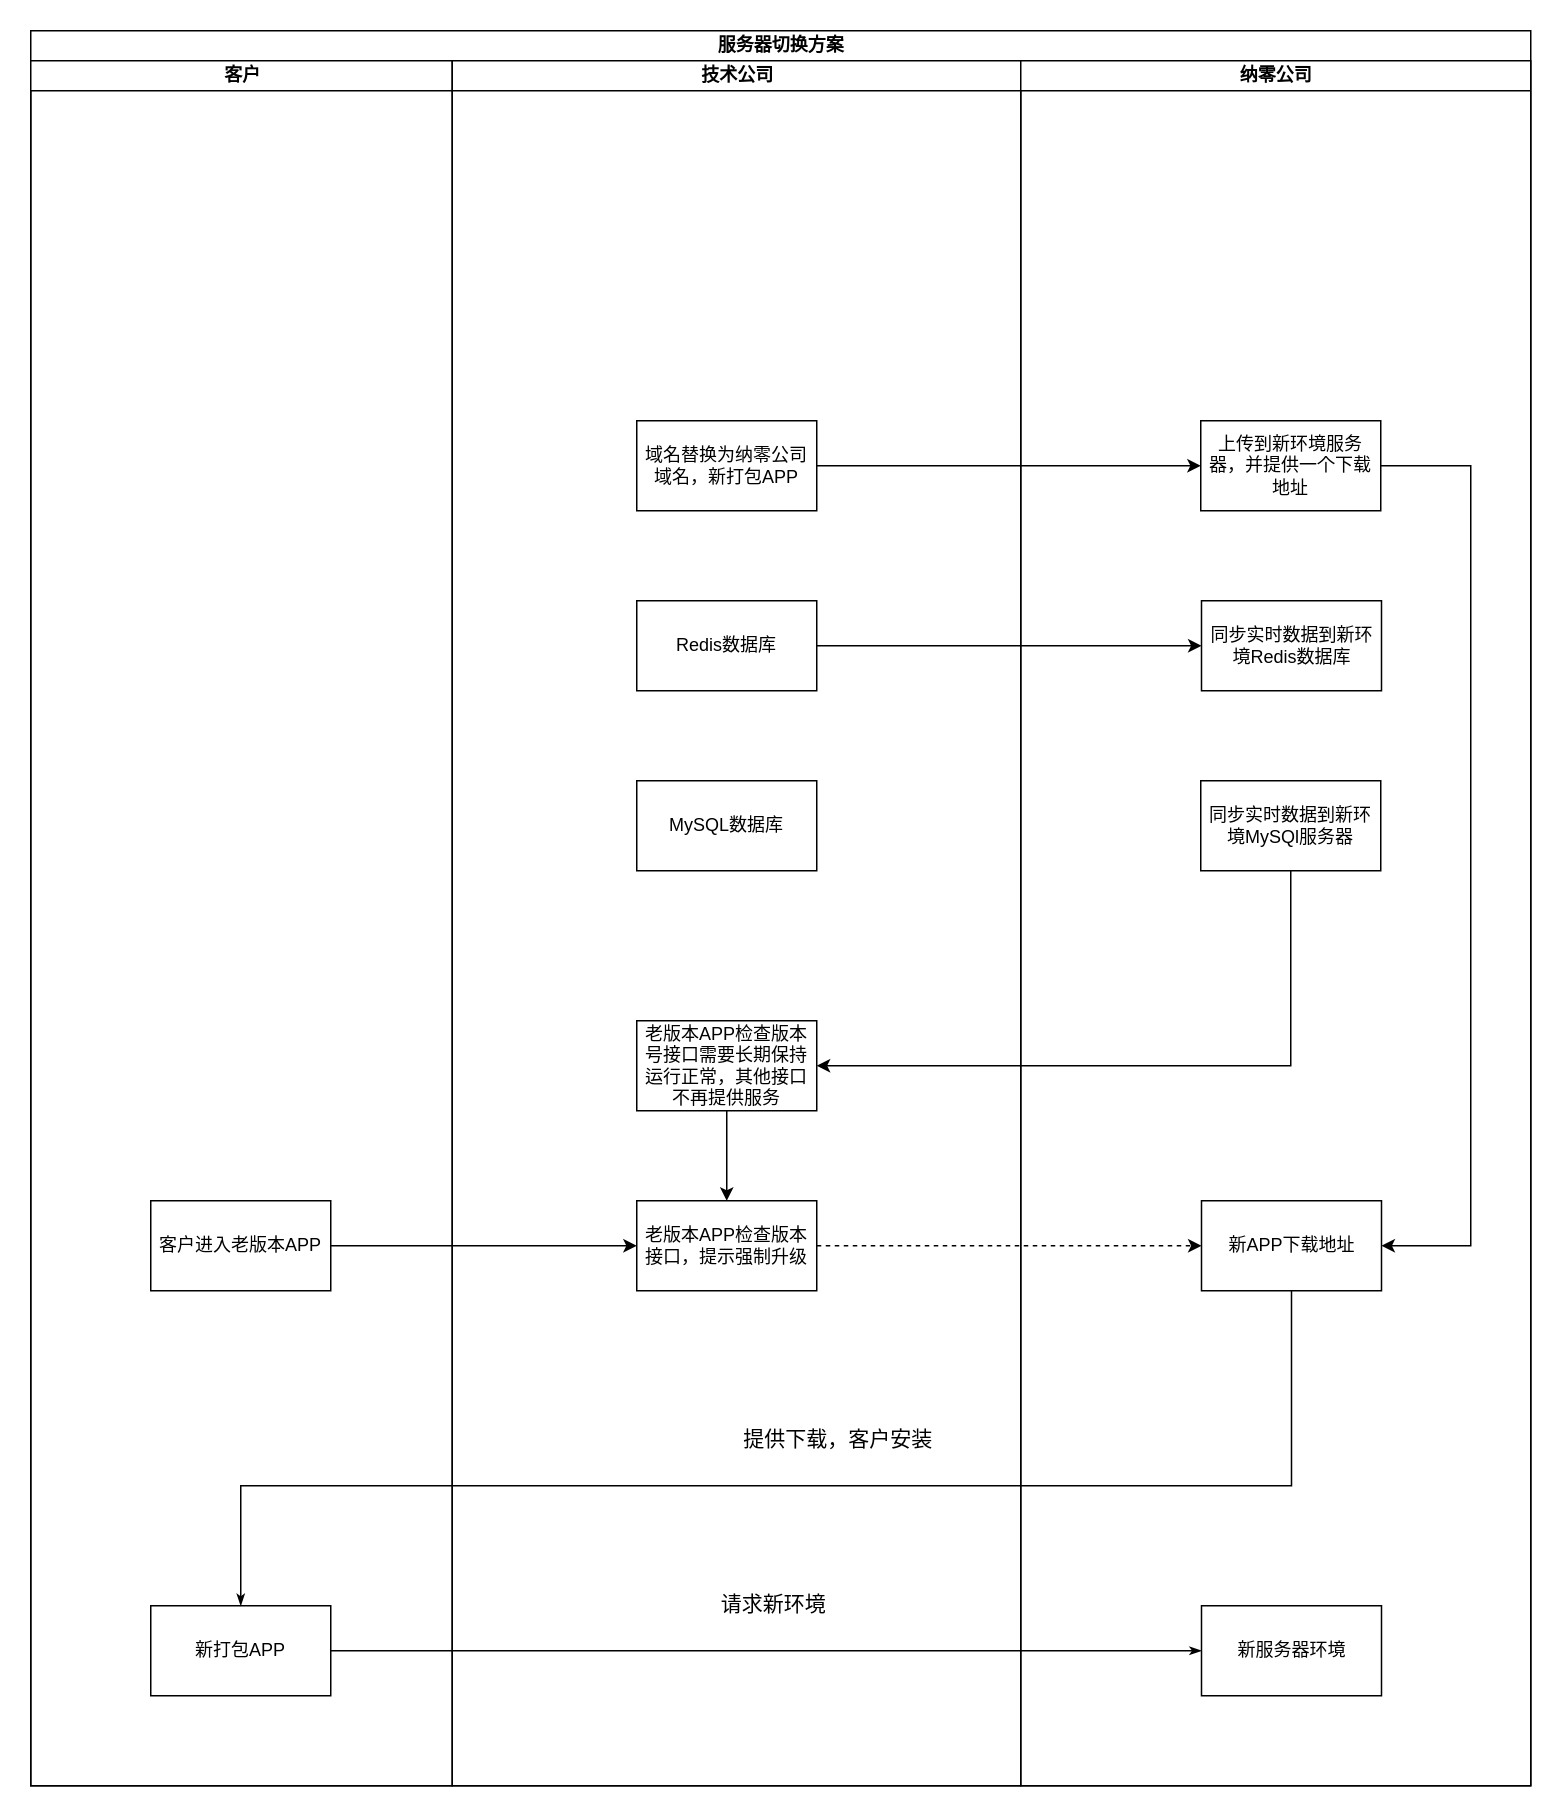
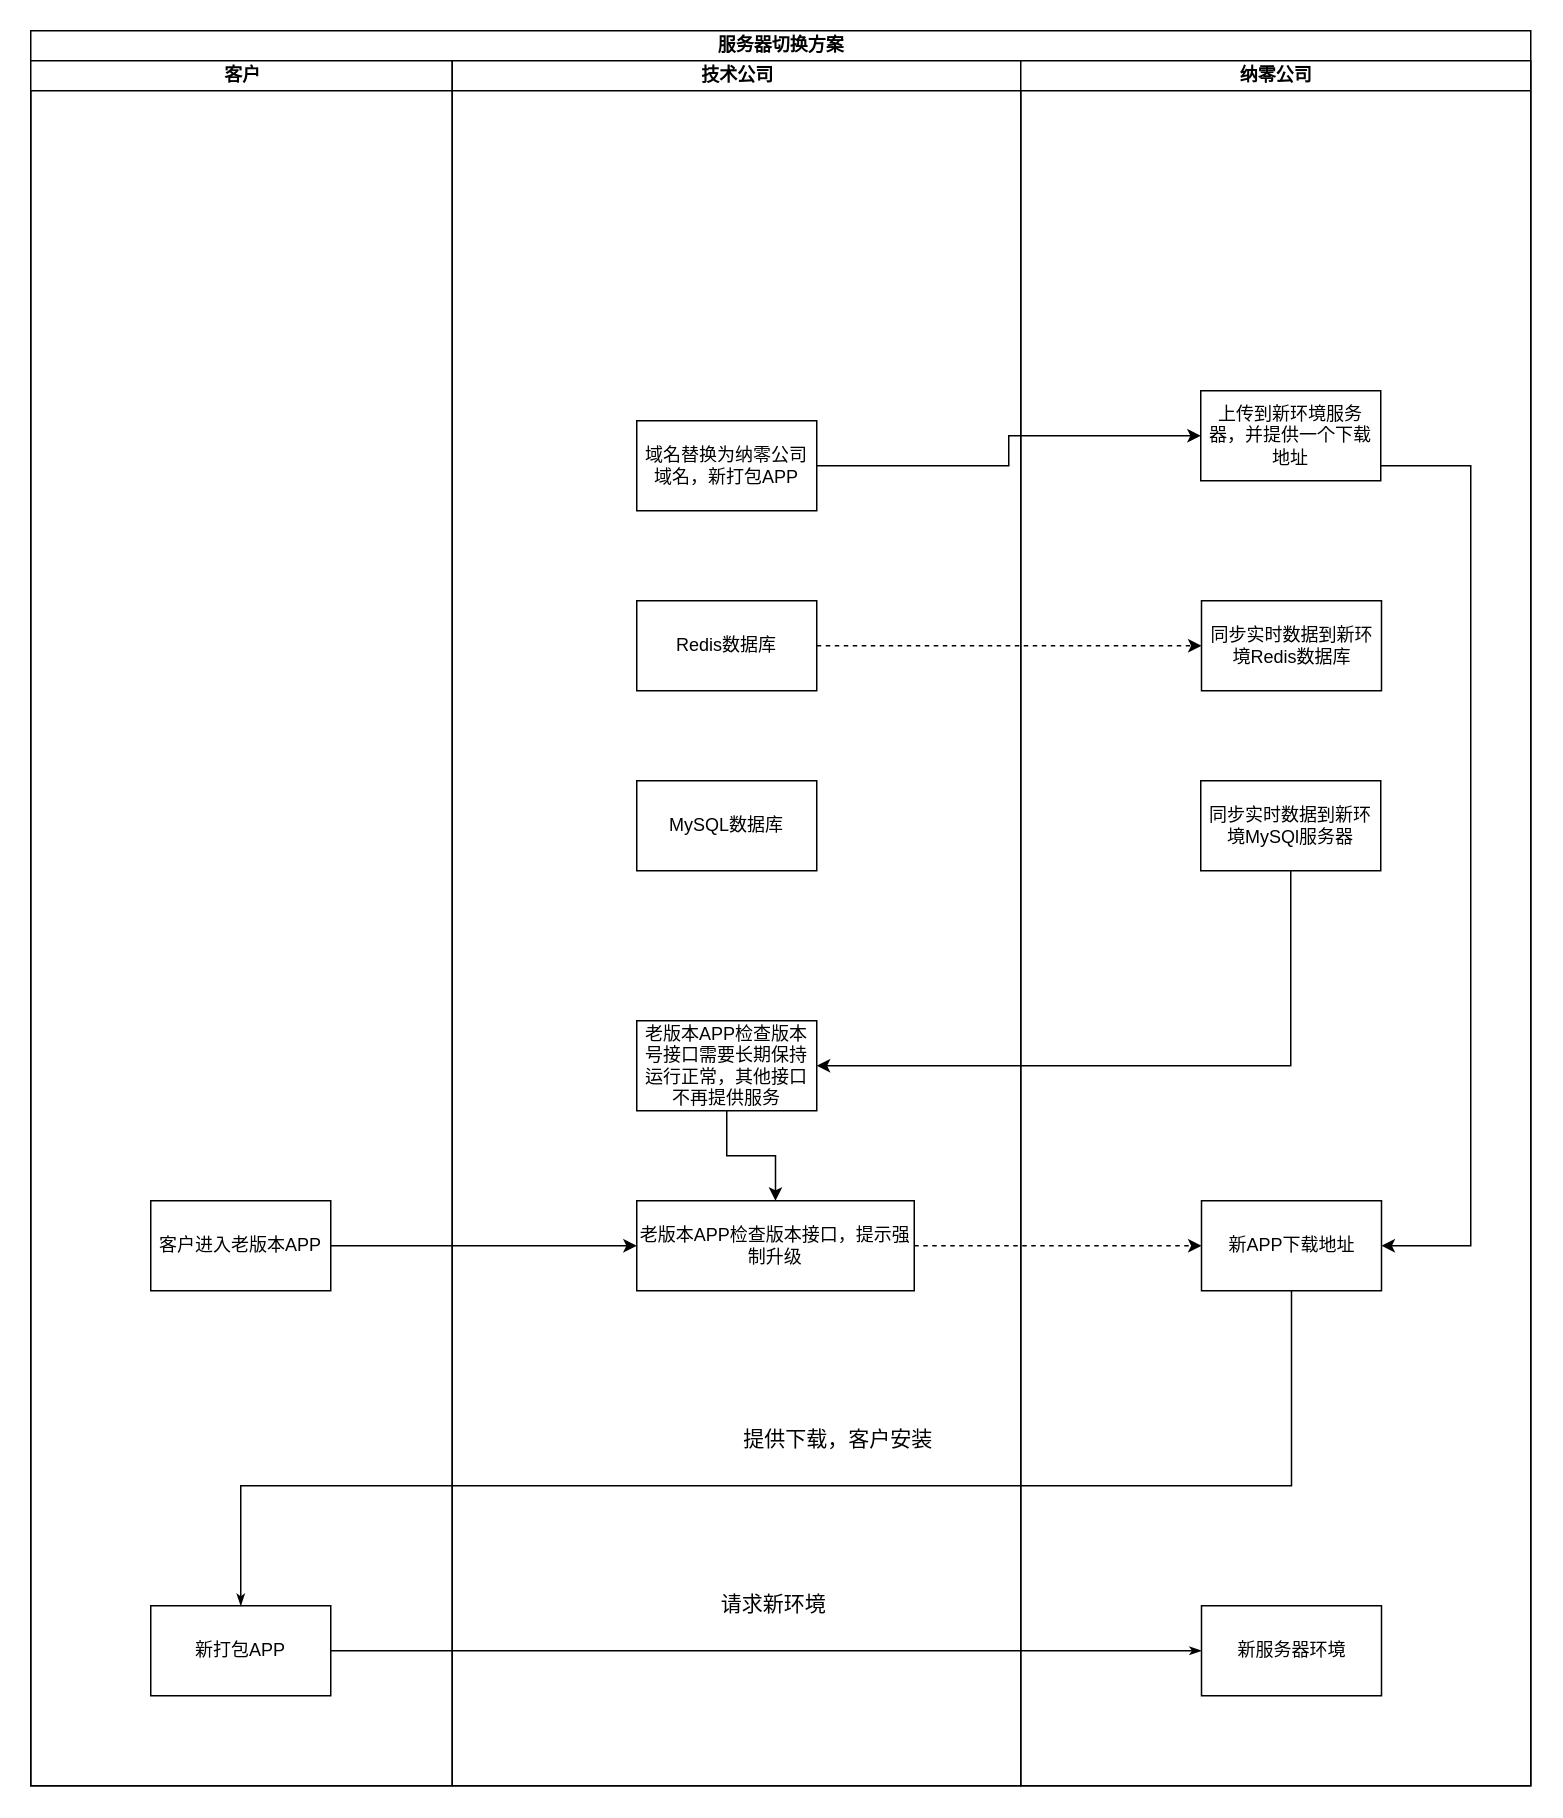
node "上传到新环境服务器，并提供一个下载地址": moved (1291, 466) -> (1291, 436)
edge "Redis数据库" -> "同步实时数据到新环境Redis数据库": style solid -> dashed
node "老版本APP检查版本接口，提示强制升级": size 180x90 -> 278x90
